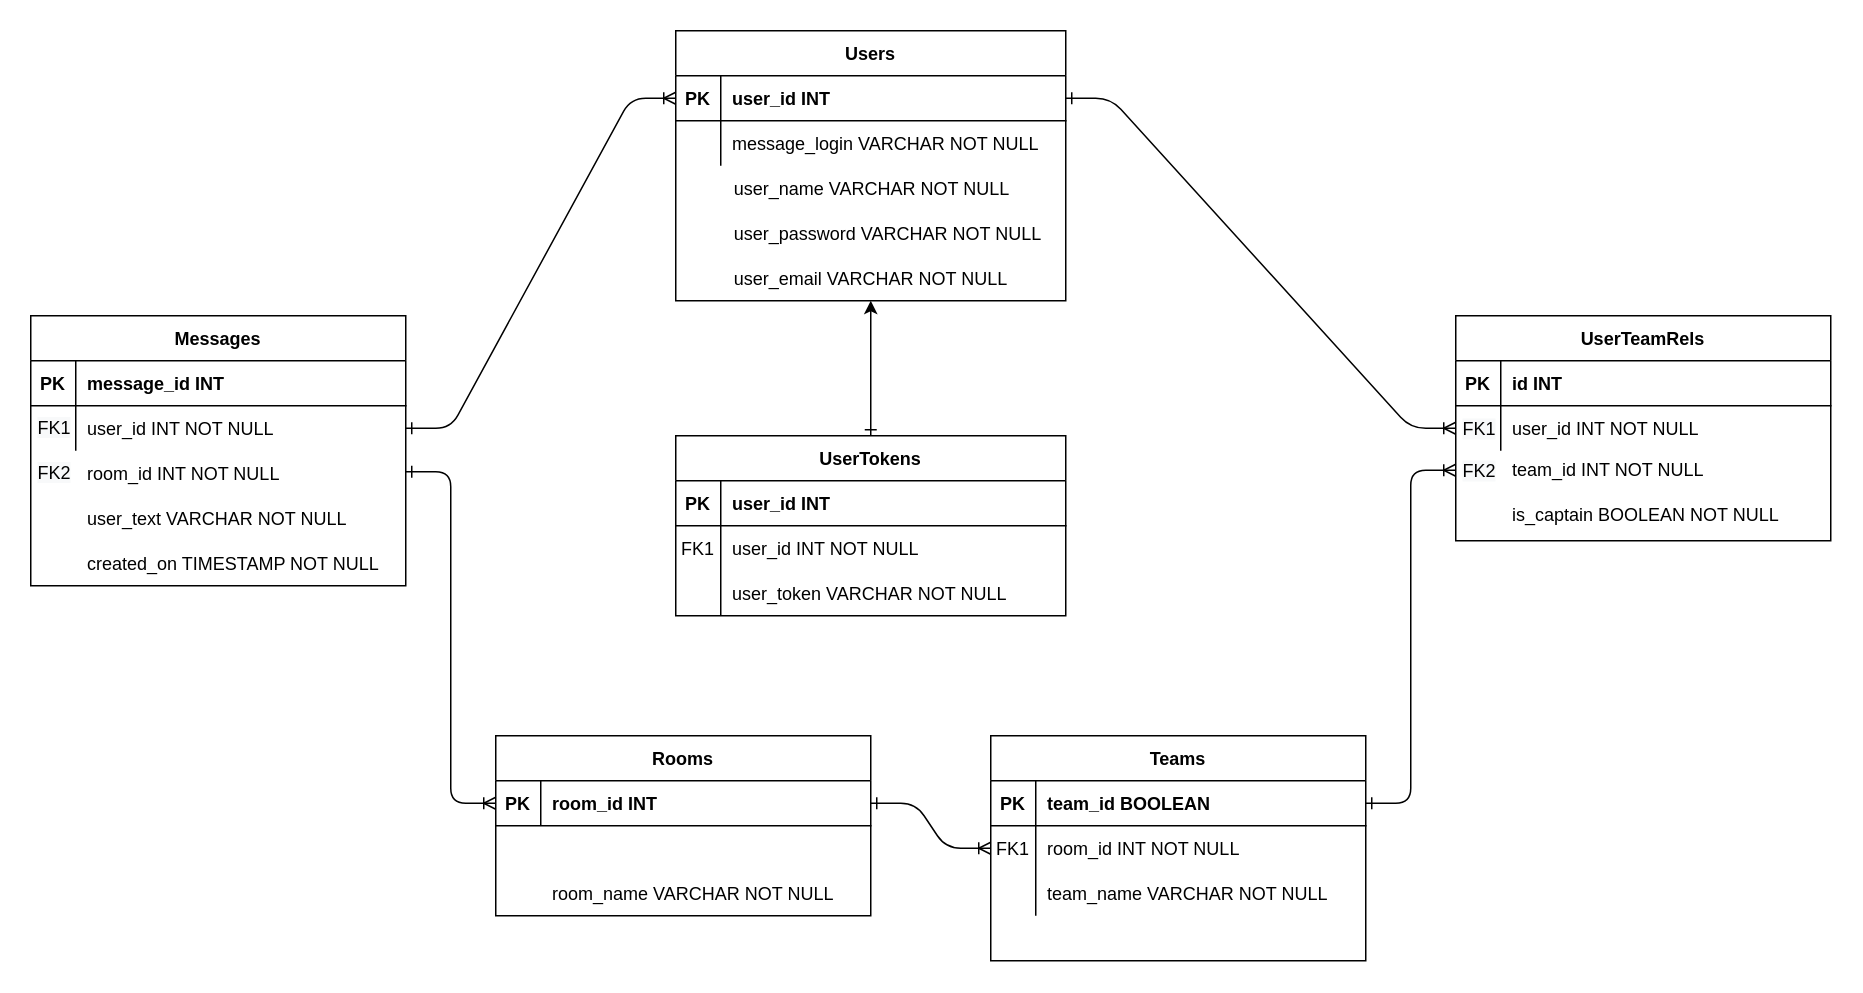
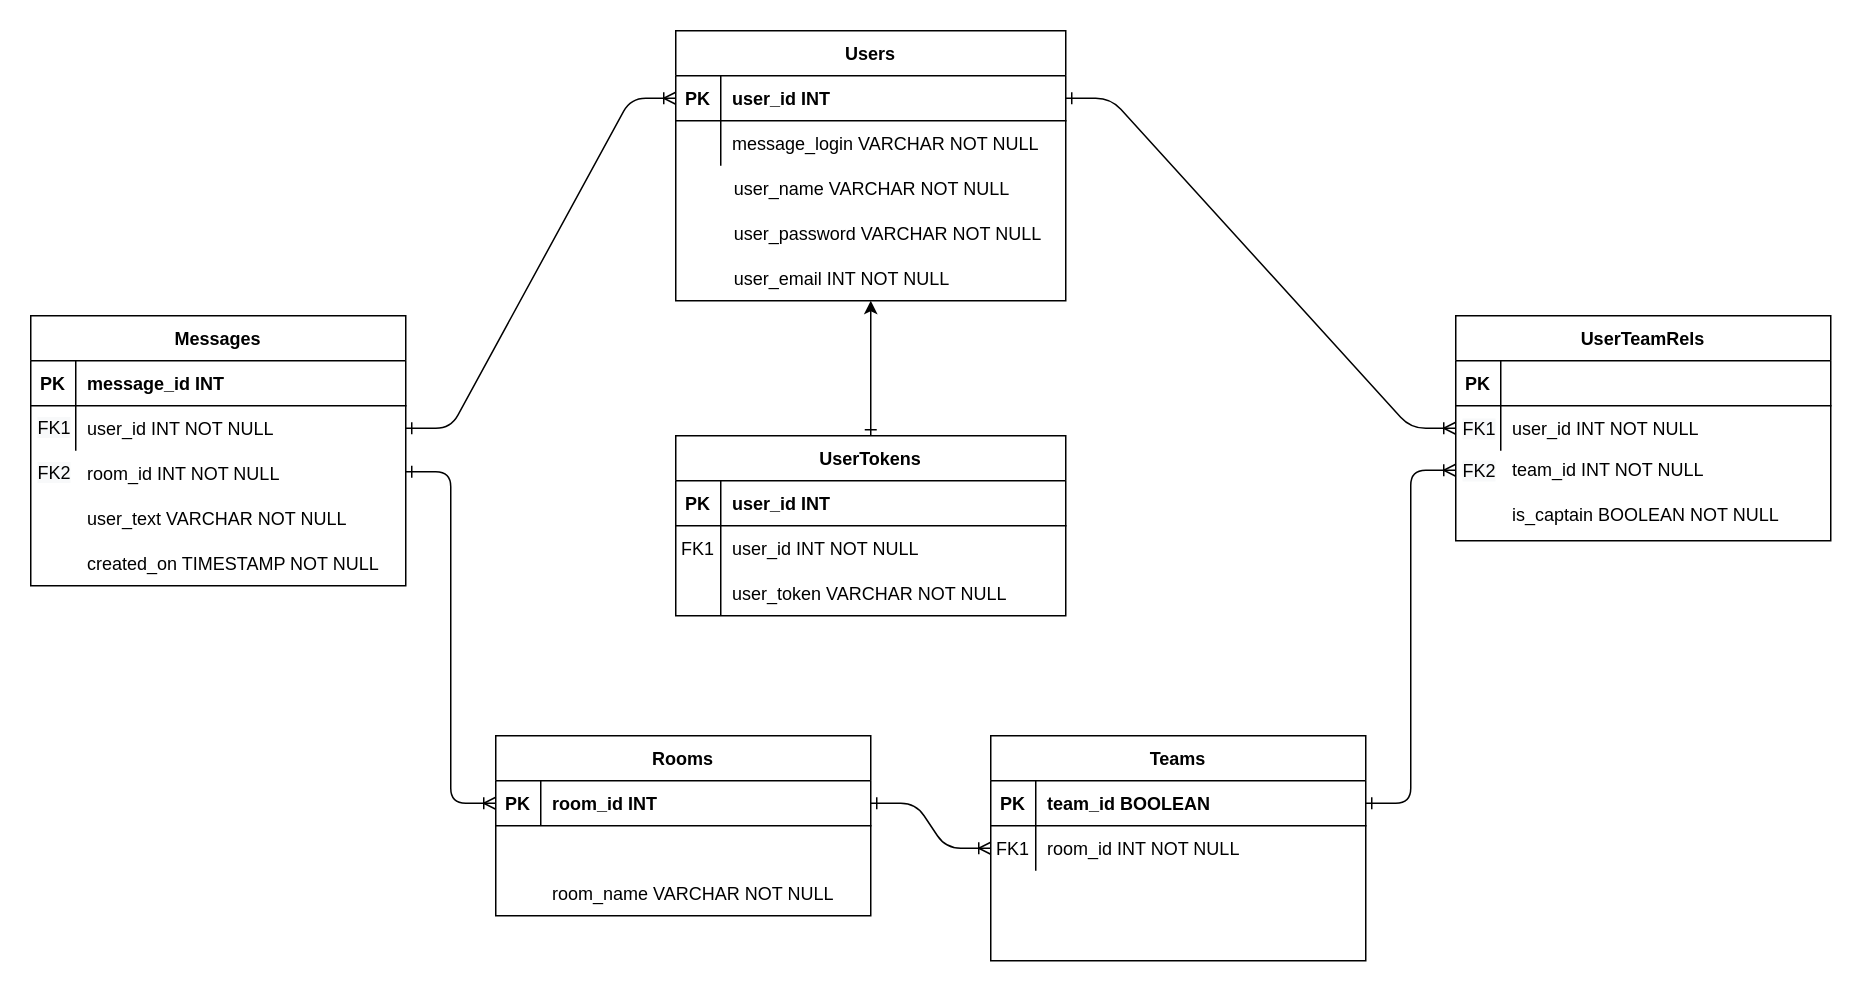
node "user_email VARCHAR NOT NULL": label "user_email VARCHAR NOT NULL" -> "user_email INT NOT NULL"
node "id INT": removed
node "team_name VARCHAR NOT NULL": removed
